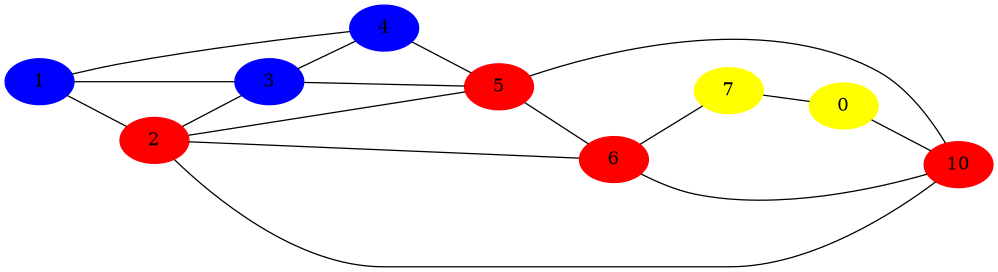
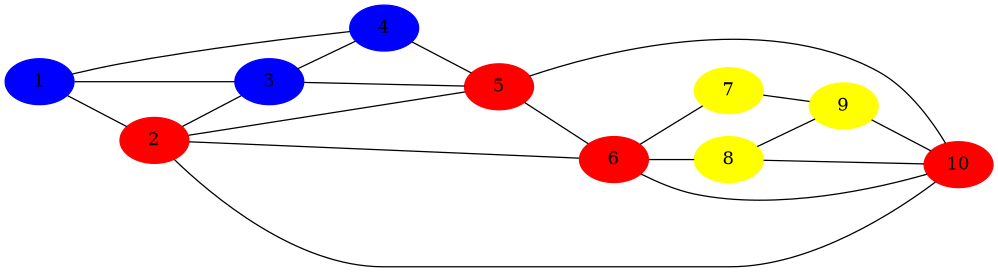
node "0": label "0" -> "9"
node "8": added
